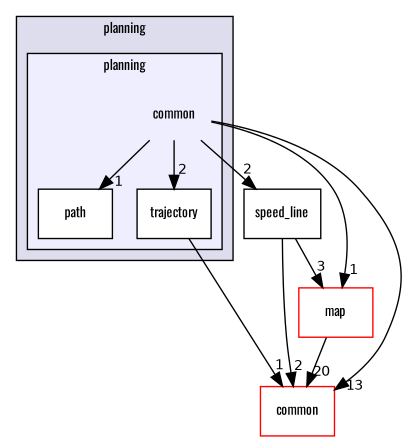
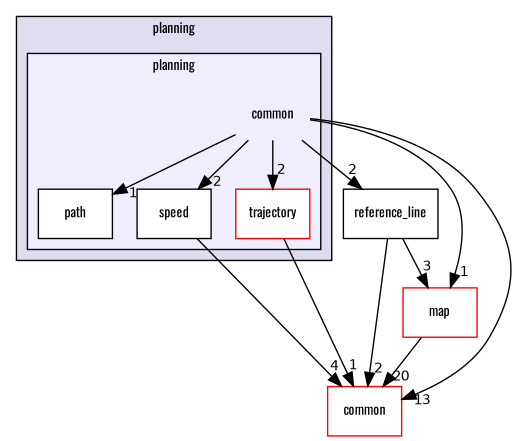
node "trajectory": color black -> red
node "speed": added
node "speed_line": label "speed_line" -> "reference_line"
